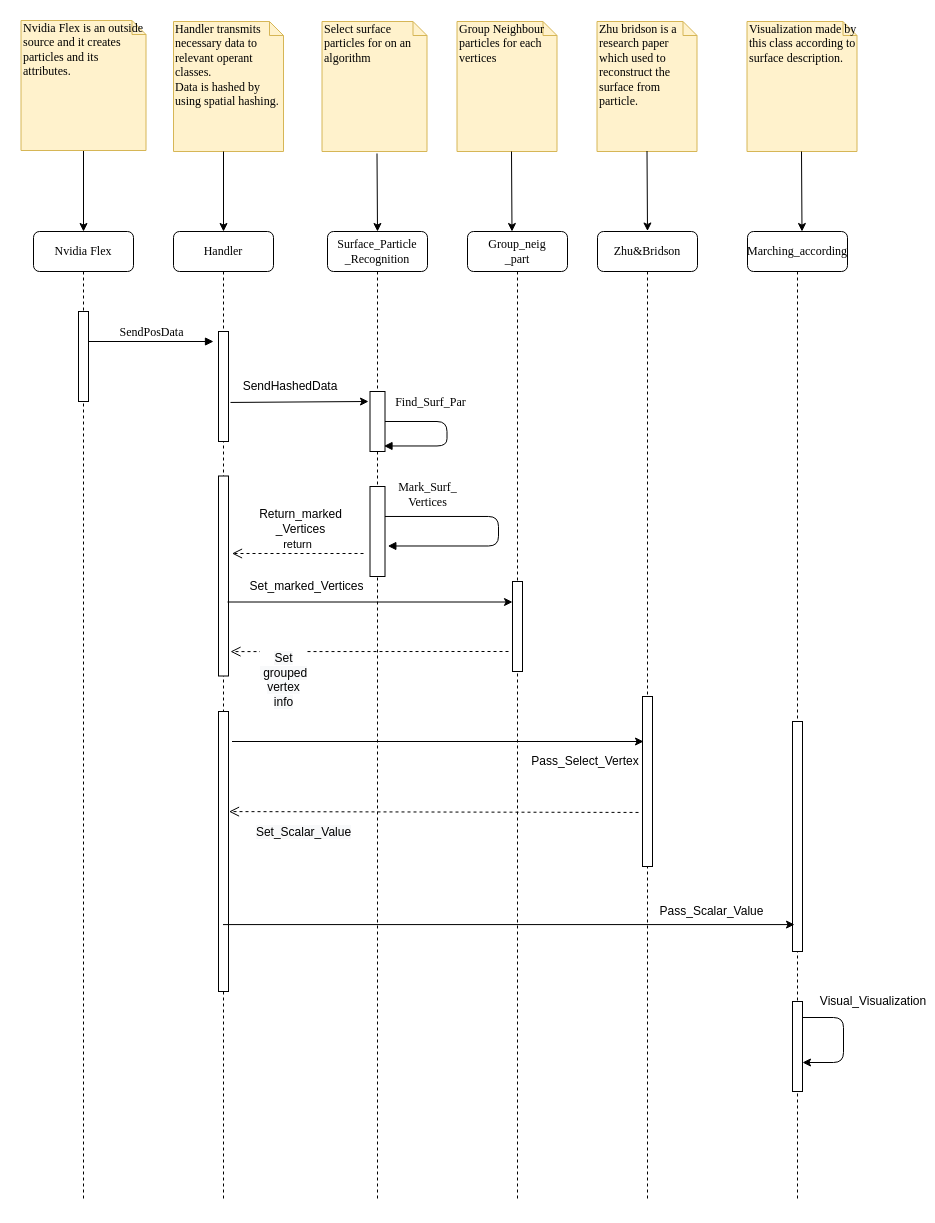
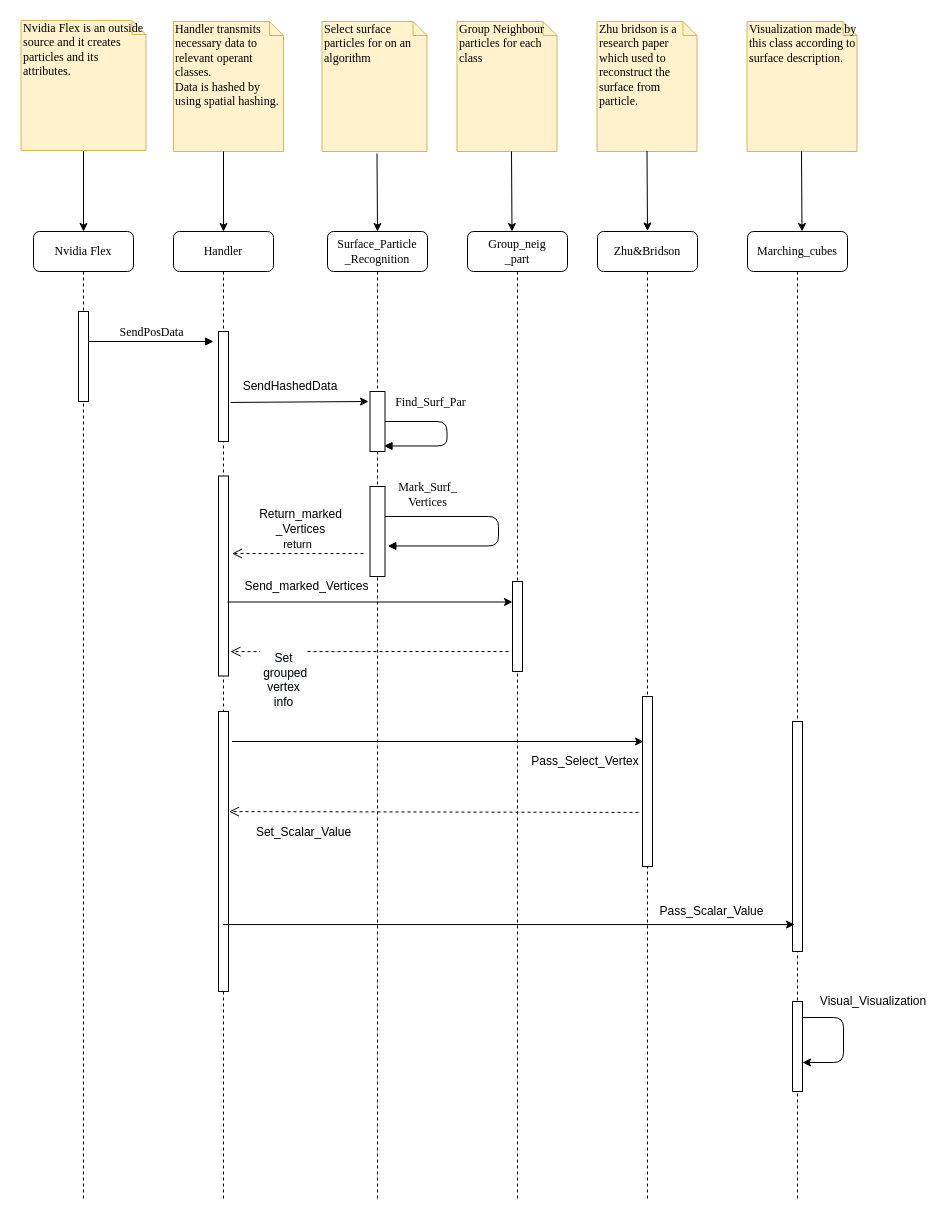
node "Group Neighbour particles for each vertices": label "Group Neighbour particles for each vertices" -> "Group Neighbour particles for each class"
node "Marching_according": label "Marching_according" -> "Marching_cubes"
node "Set_marked_Vertices": label "Set_marked_Vertices" -> "Send_marked_Vertices"
